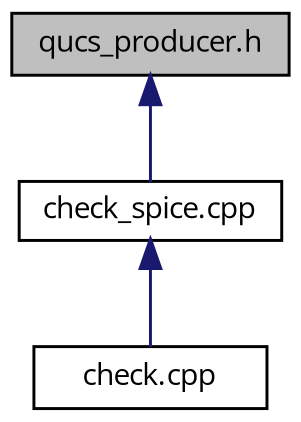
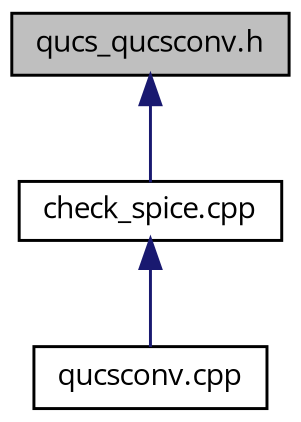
node "qucs_producer.h": label "qucs_producer.h" -> "qucs_qucsconv.h"
node "check.cpp": label "check.cpp" -> "qucsconv.cpp"
